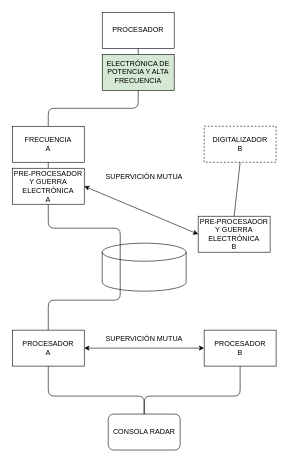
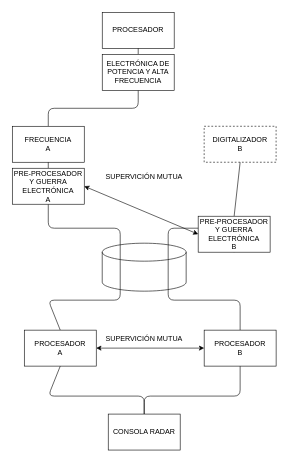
node "ELECTRÓNICA DE POTENCIA Y ALTA FRECUENCIA": fillcolor #d5e8d4 -> #ffffff
edge "PRE-PROCESADOR Y GUERRA ELECTRÓNICA B" -- "PROCESADOR B": added
node "PROCESADOR A": moved (48, 348) -> (60, 348)
node "CONSOLA RADAR": shape rounded rectangle -> rectangle
